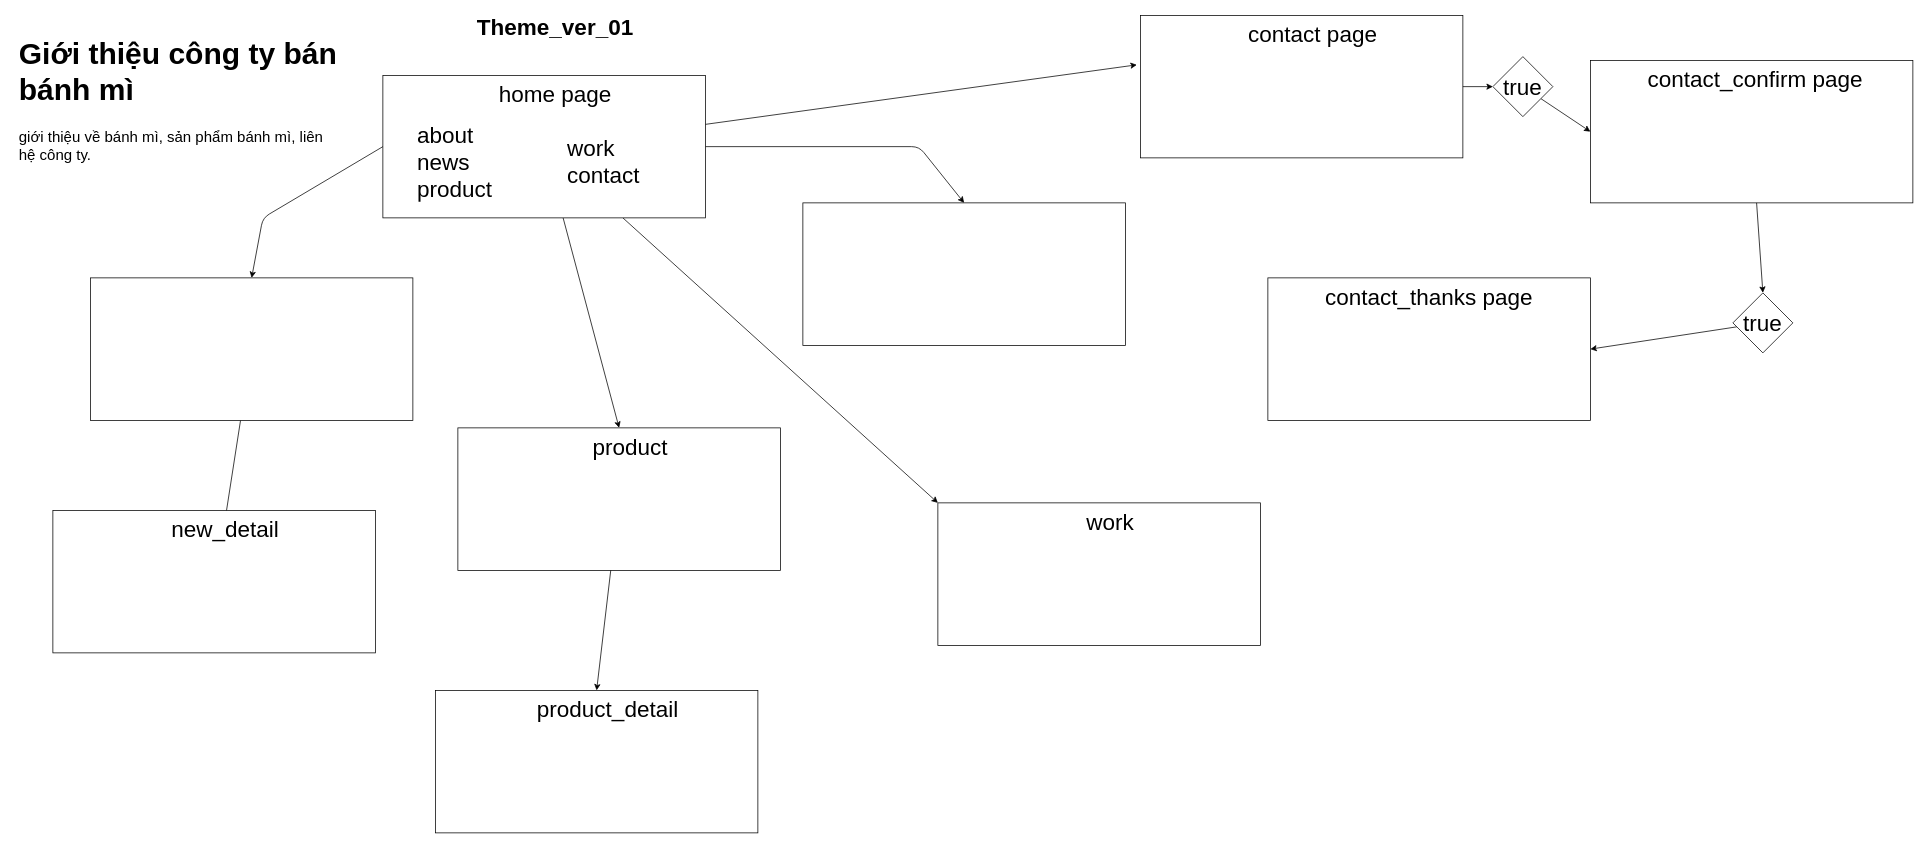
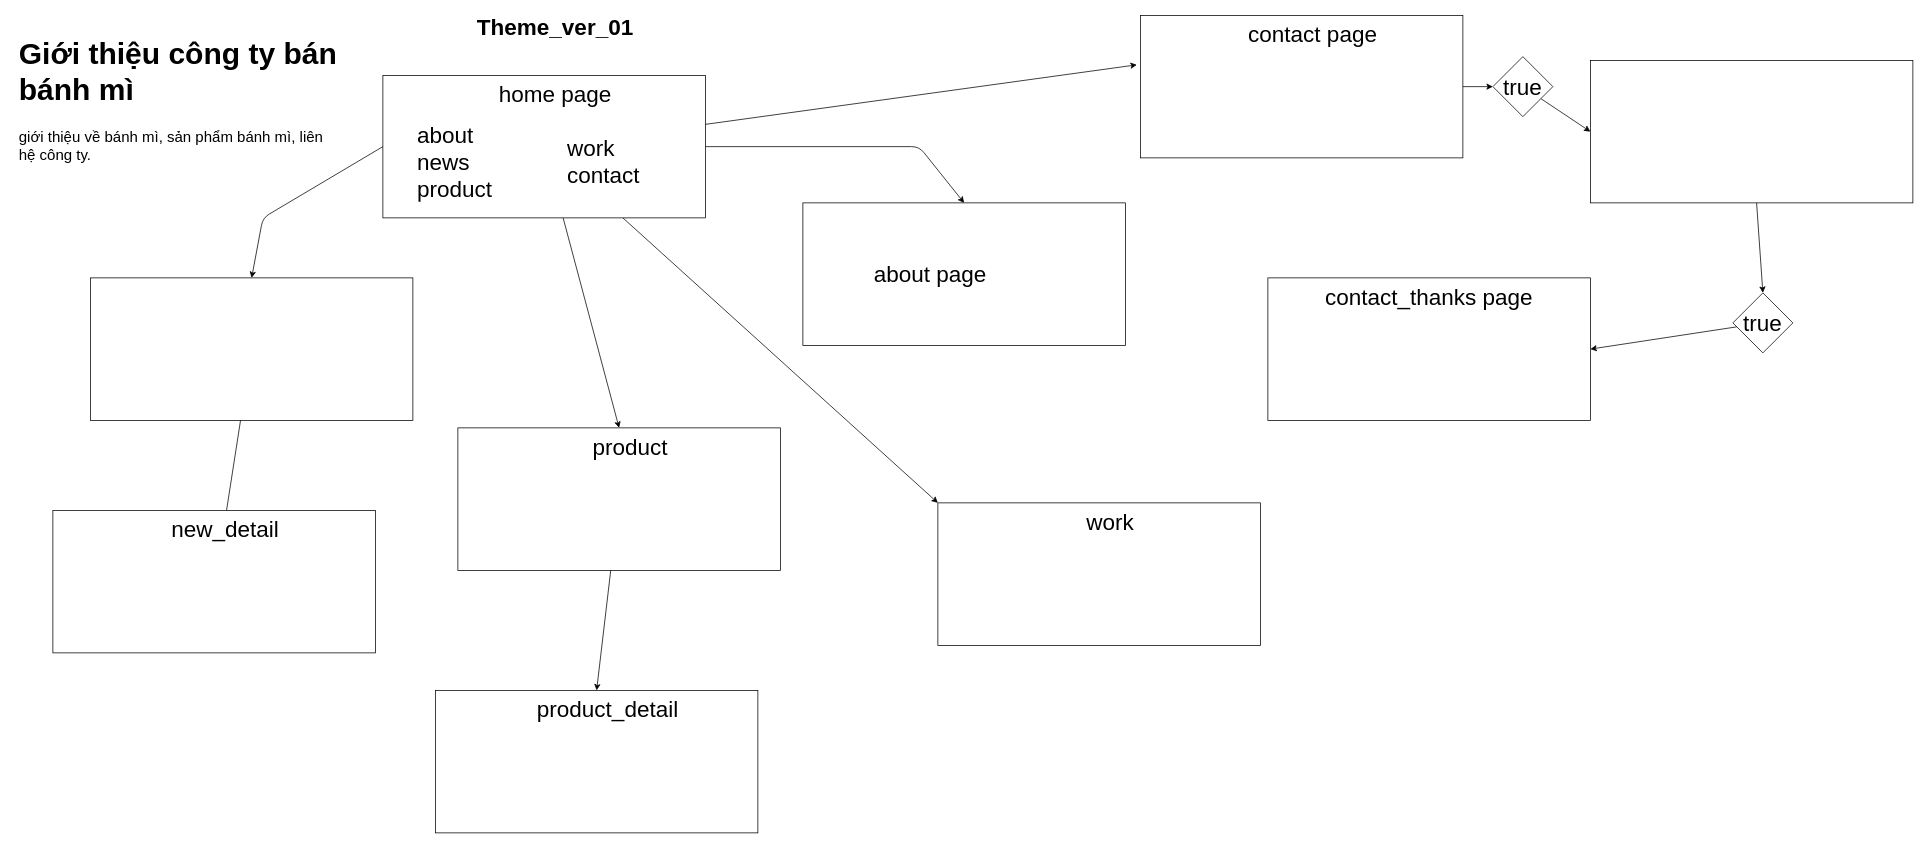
node "contact_confirm page": removed
node "about page": added
